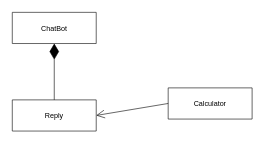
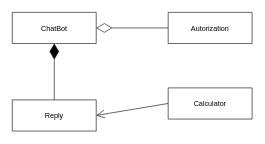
edge "Autorization" -> "ChatBot": added
node "Autorization": added
